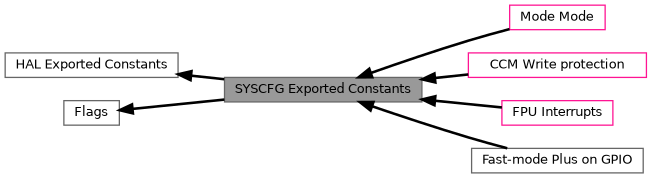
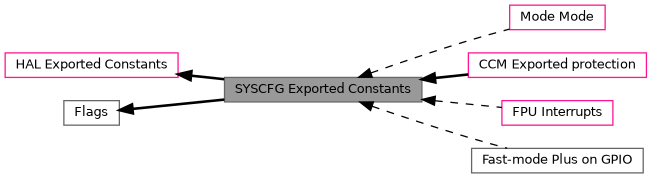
edge "Mode Mode" -> "SYSCFG Exported Constants": style bold -> dashed
node "HAL Exported Constants": color gray40 -> deeppink
node "CCM Write protection": label "CCM Write protection" -> "CCM Exported protection"
edge "FPU Interrupts" -> "SYSCFG Exported Constants": style bold -> dashed
edge "Fast-mode Plus on GPIO" -> "SYSCFG Exported Constants": style bold -> dashed
